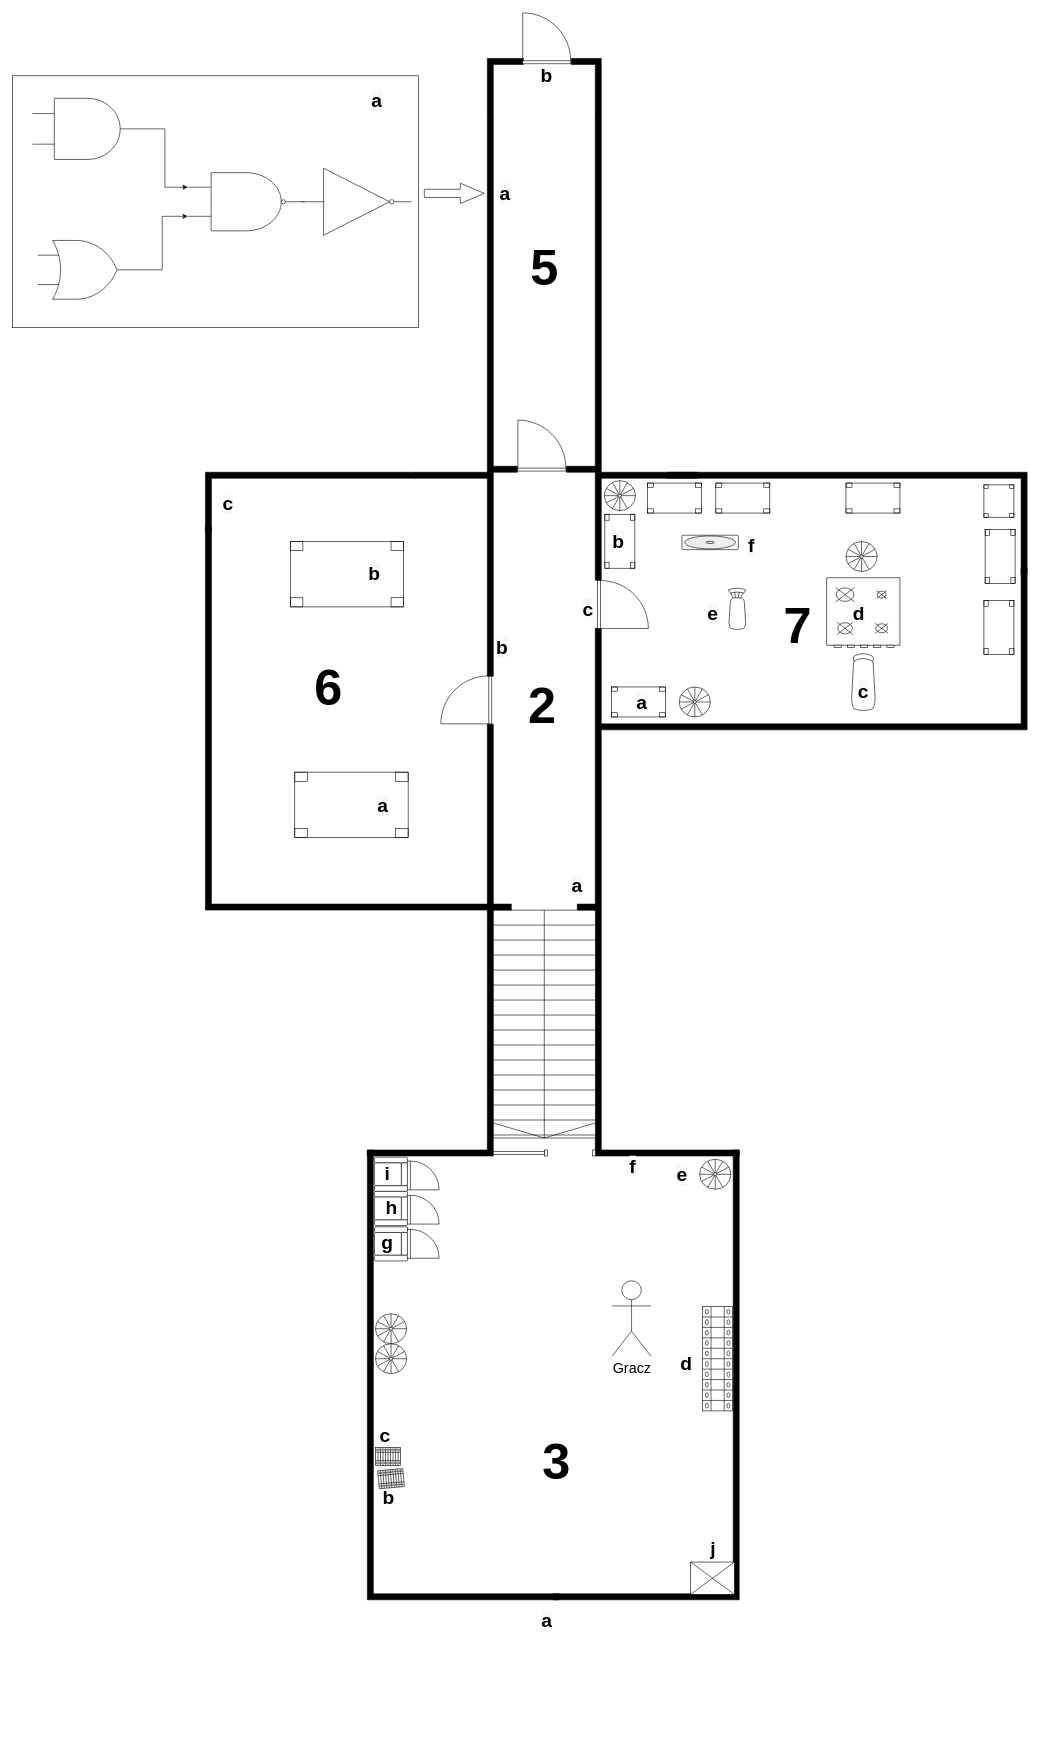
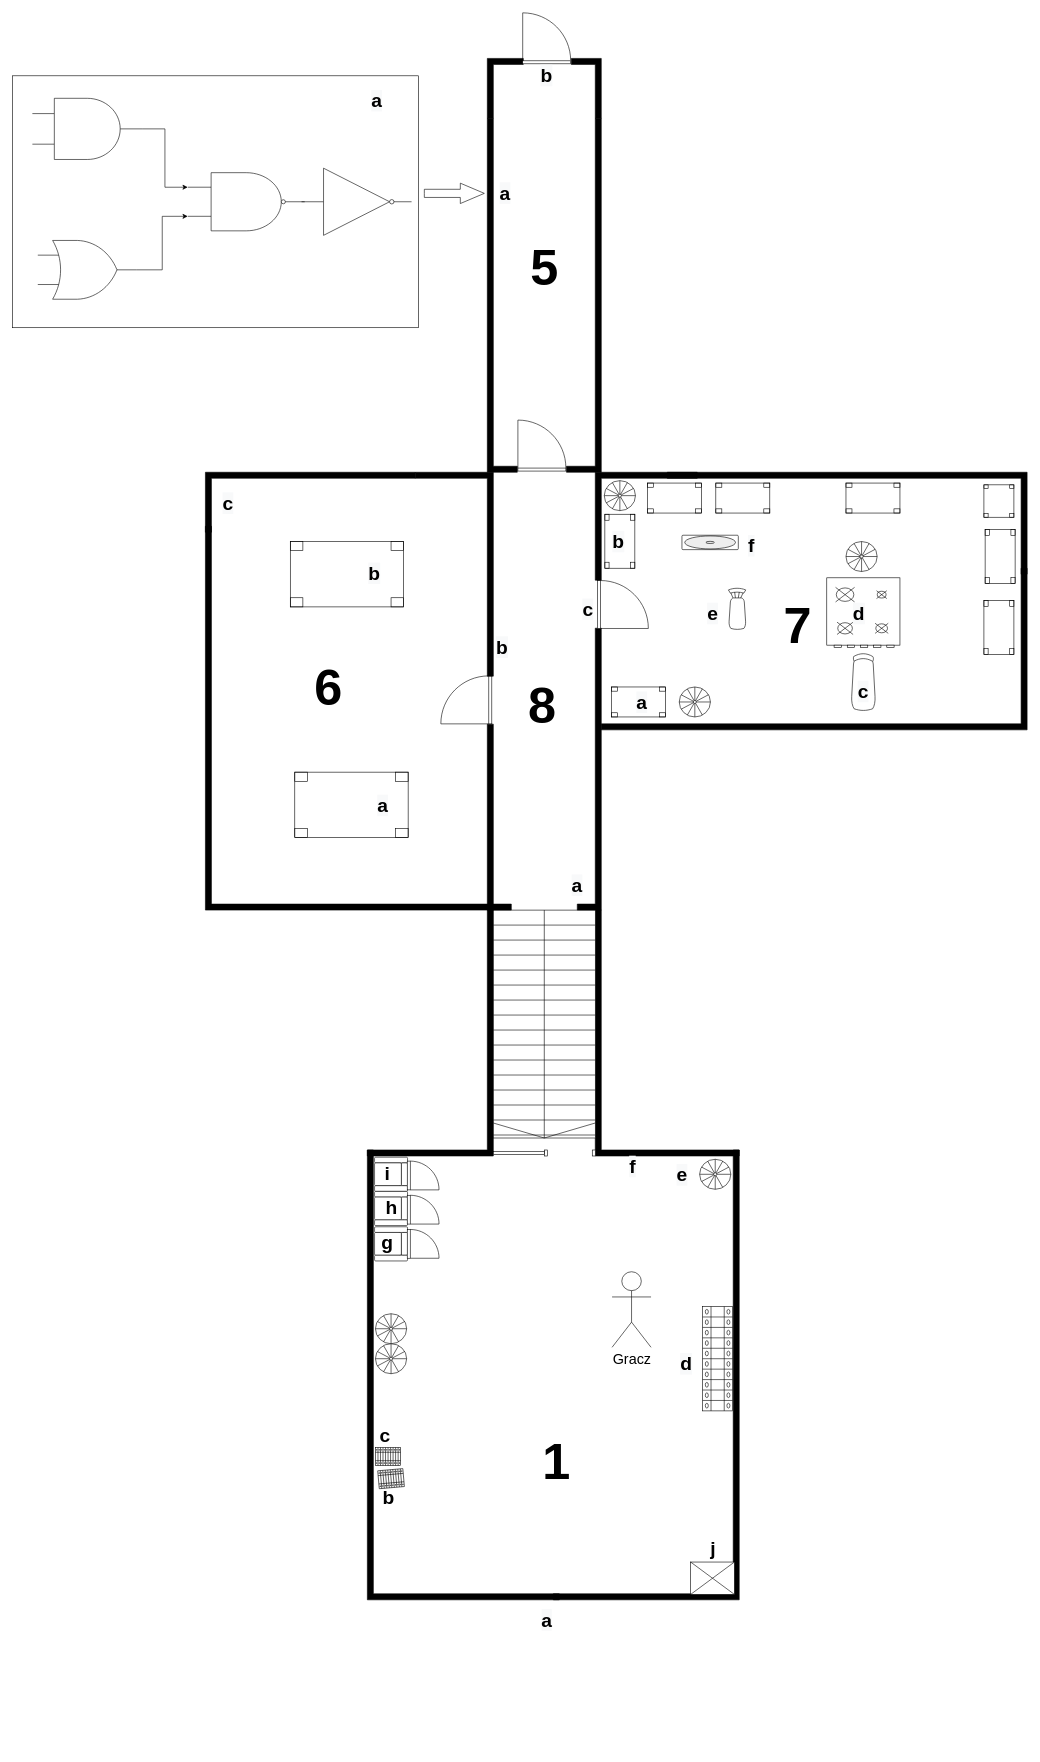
node "2": label "2" -> "8"
node "Gracz": moved (632, 1319) -> (632, 1310)
node "3": label "3" -> "1"
